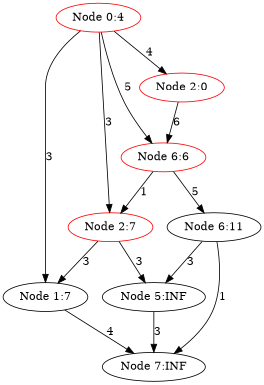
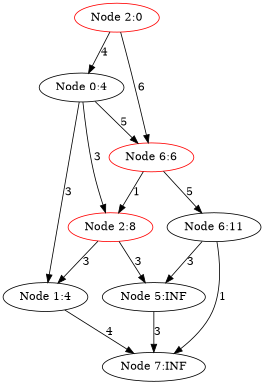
node "Node 0:4": color red -> black
edge "Node 0:4" -> "Node 2:0": reversed
node "Node 2:7": label "Node 2:7" -> "Node 2:8"
node "Node 1:7": label "Node 1:7" -> "Node 1:4"
